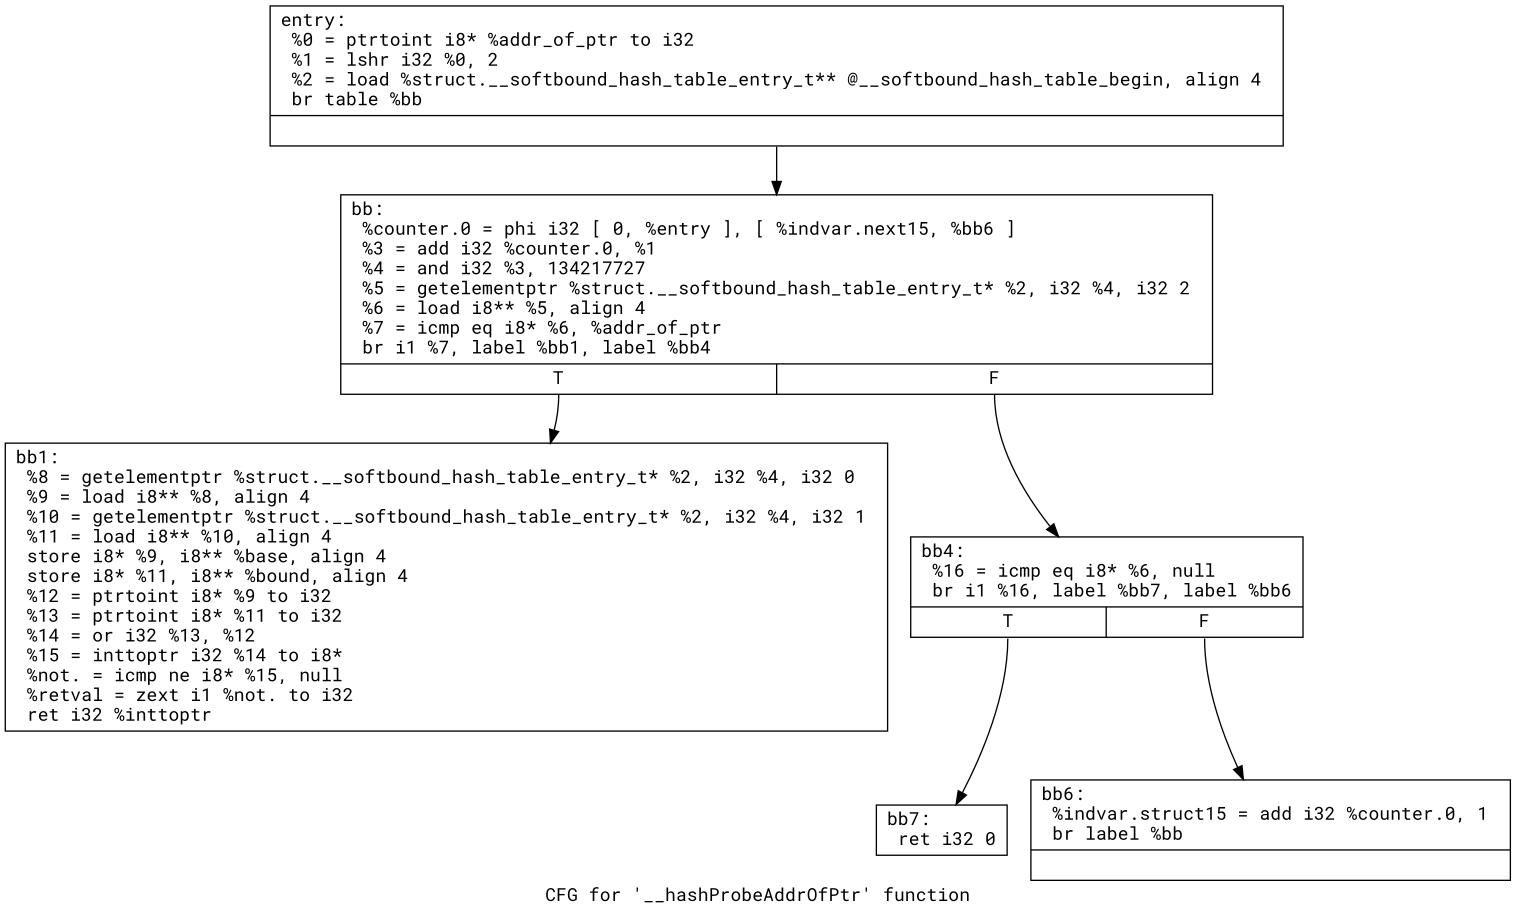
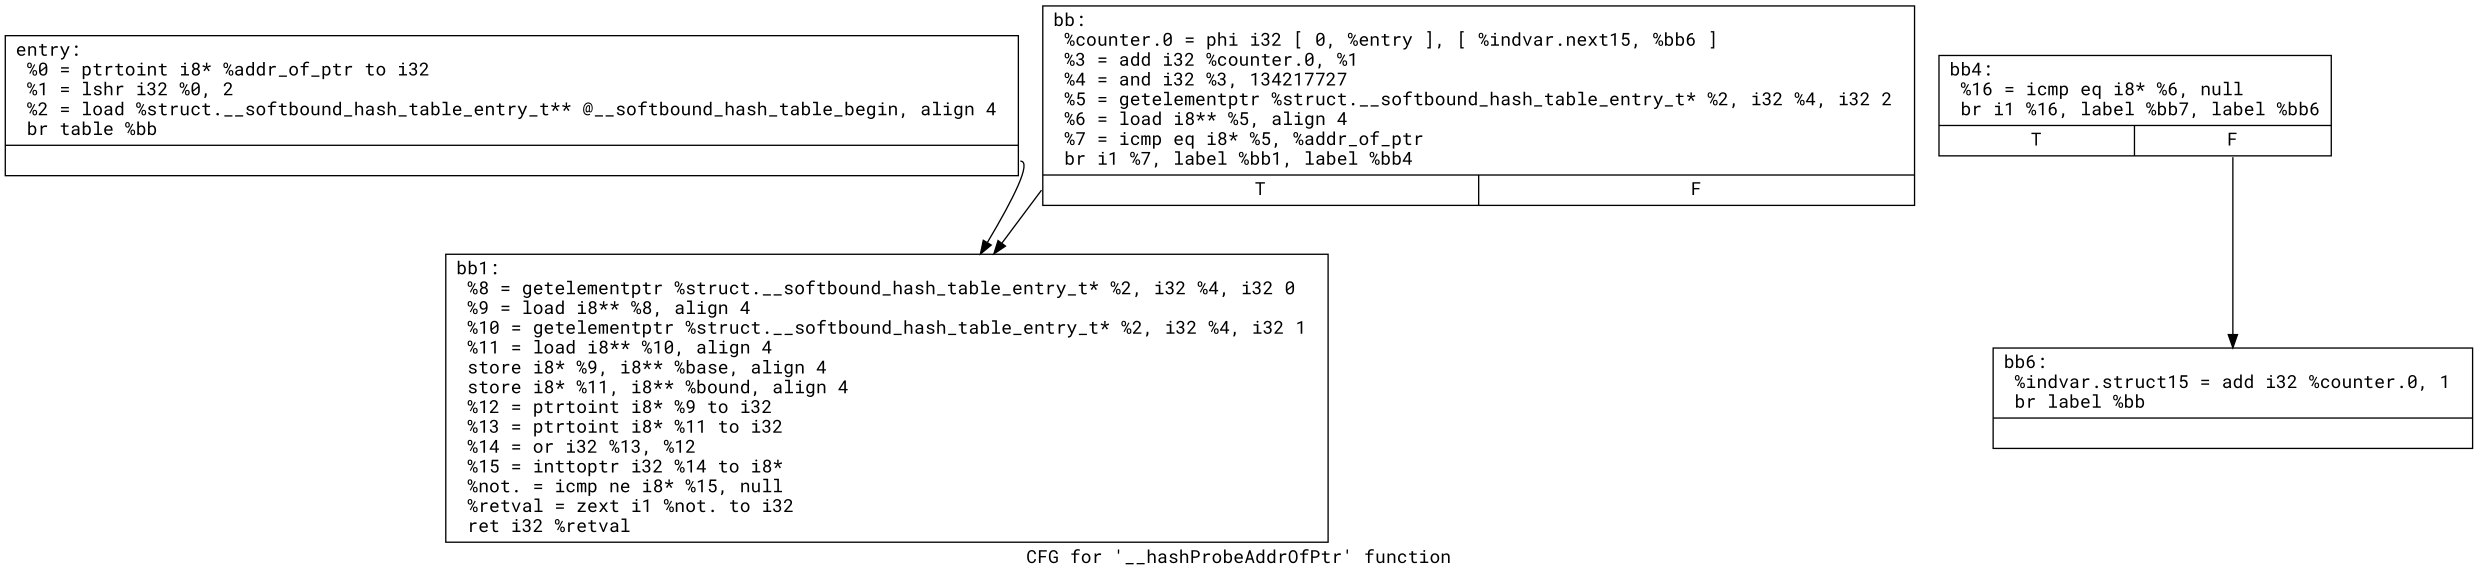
edge "entry:" -> "bb:": now "entry:" -> "bb1:"
node "bb:": text "%7 = icmp eq i8* %6, %addr_of_ptr" -> "%7 = icmp eq i8* %5, %addr_of_ptr"
edge "bb:" -> "bb4:": removed
node "bb1:": text "ret i32 %inttoptr" -> "ret i32 %retval"
node "bb7:": removed
